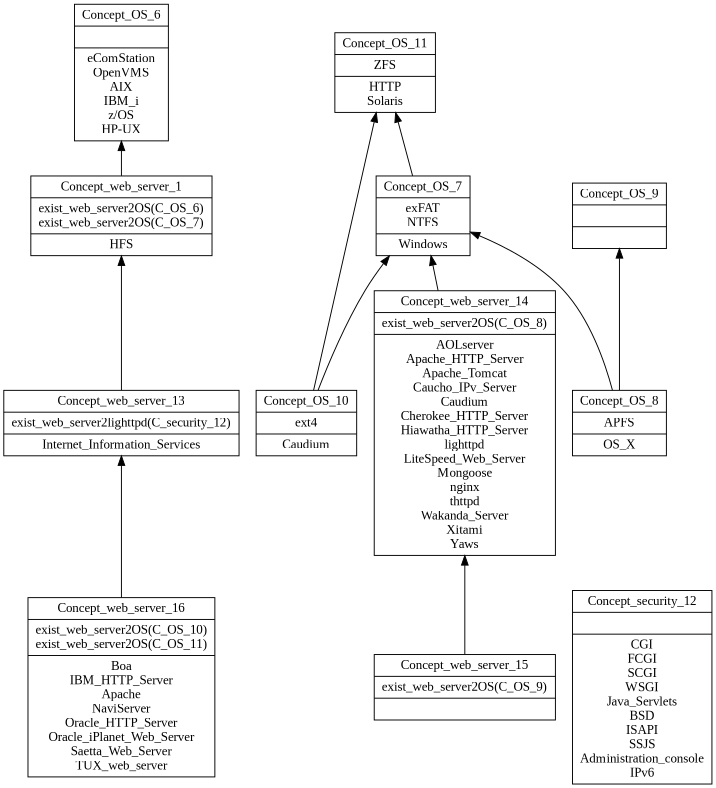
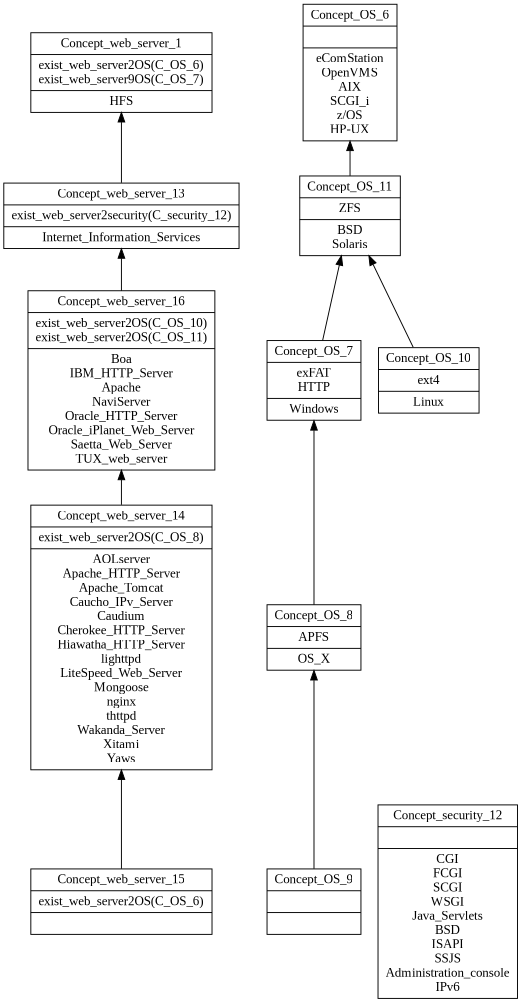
node "Concept_OS_11": text "HTTP" -> "BSD"
node "Concept_OS_6": text "IBM_i" -> "SCGI_i"
edge "Concept_web_server_1" -> "Concept_OS_6": now "Concept_OS_11" -> "Concept_OS_6"
node "Concept_web_server_1": text "exist_web_server2OS(C_OS_7)" -> "exist_web_server9OS(C_OS_7)"
node "Concept_OS_7": text "NTFS" -> "HTTP"
edge "Concept_web_server_14" -> "Concept_OS_7": now "Concept_web_server_14" -> "Concept_web_server_16"
edge "Concept_OS_8" -> "Concept_OS_9": reversed
edge "Concept_OS_10" -> "Concept_OS_7": removed
node "Concept_web_server_13": text "exist_web_server2lighttpd(C_security_12)" -> "exist_web_server2security(C_security_12)"
node "Concept_OS_10": text "Caudium" -> "Linux"
node "Concept_web_server_15": text "exist_web_server2OS(C_OS_9)" -> "exist_web_server2OS(C_OS_6)"
